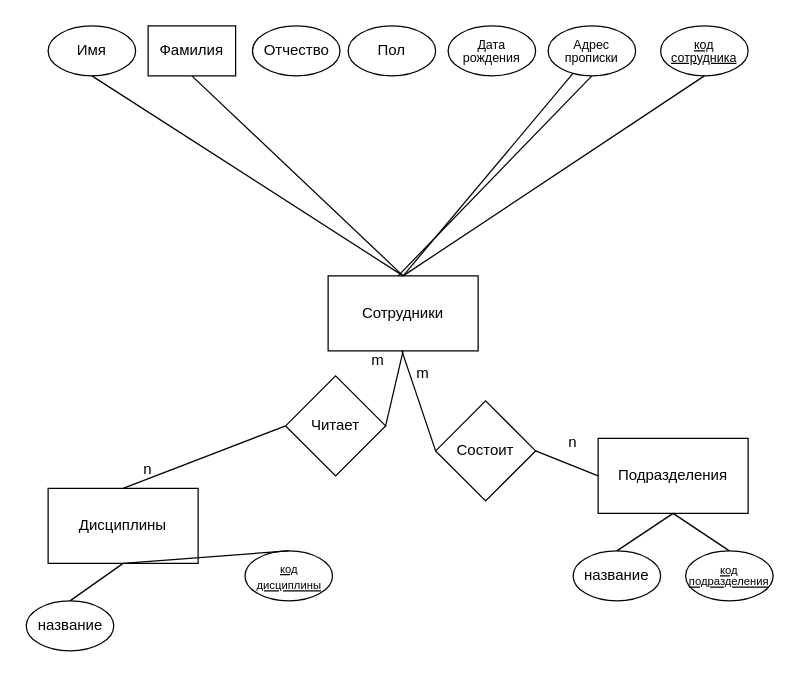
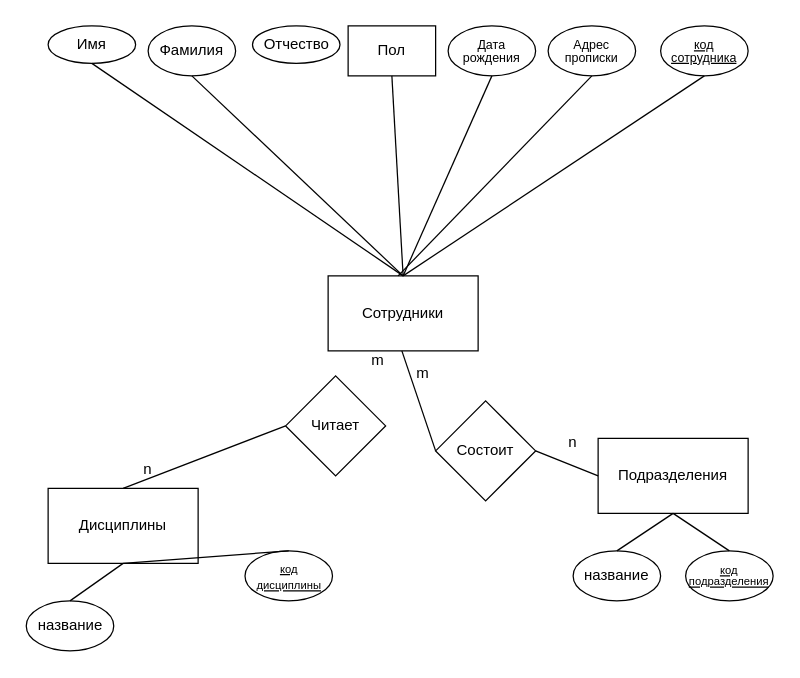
node "Имя": size 88x50 -> 88x38
node "Фамилия": shape rectangle -> ellipse
node "Отчество": size 88x50 -> 88x38
node "Пол": shape ellipse -> rectangle
edge "Адрес прописки" -- "Сотрудники": now "Пол" -- "Сотрудники"
edge "Дата рождения" -- "Сотрудники": added
edge "Сотрудники" -- "Читает": removed
